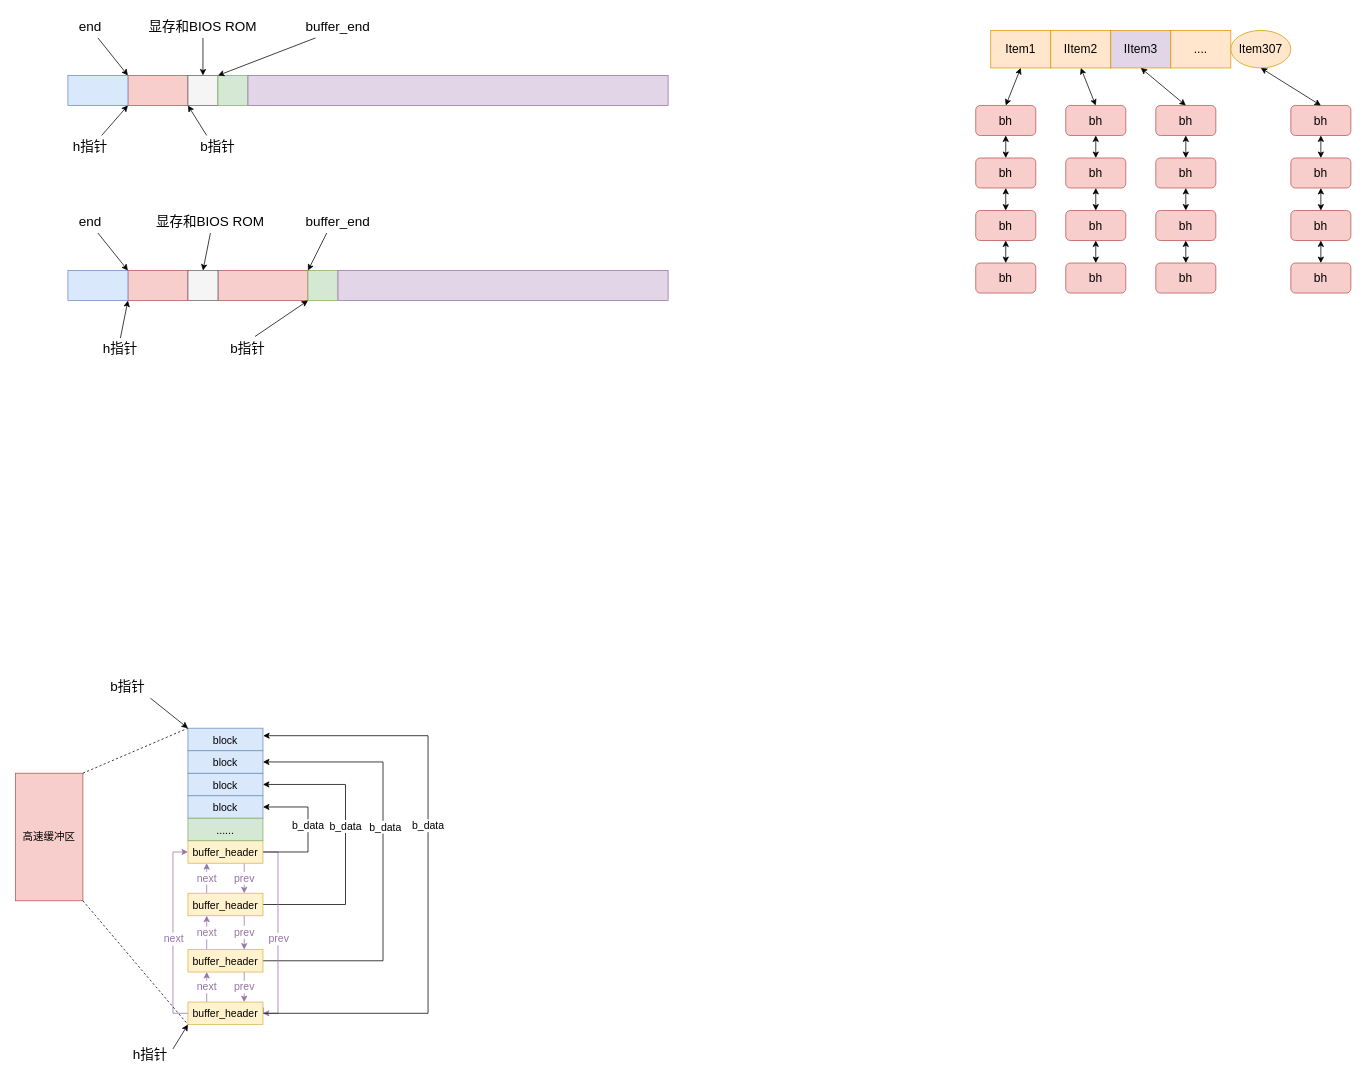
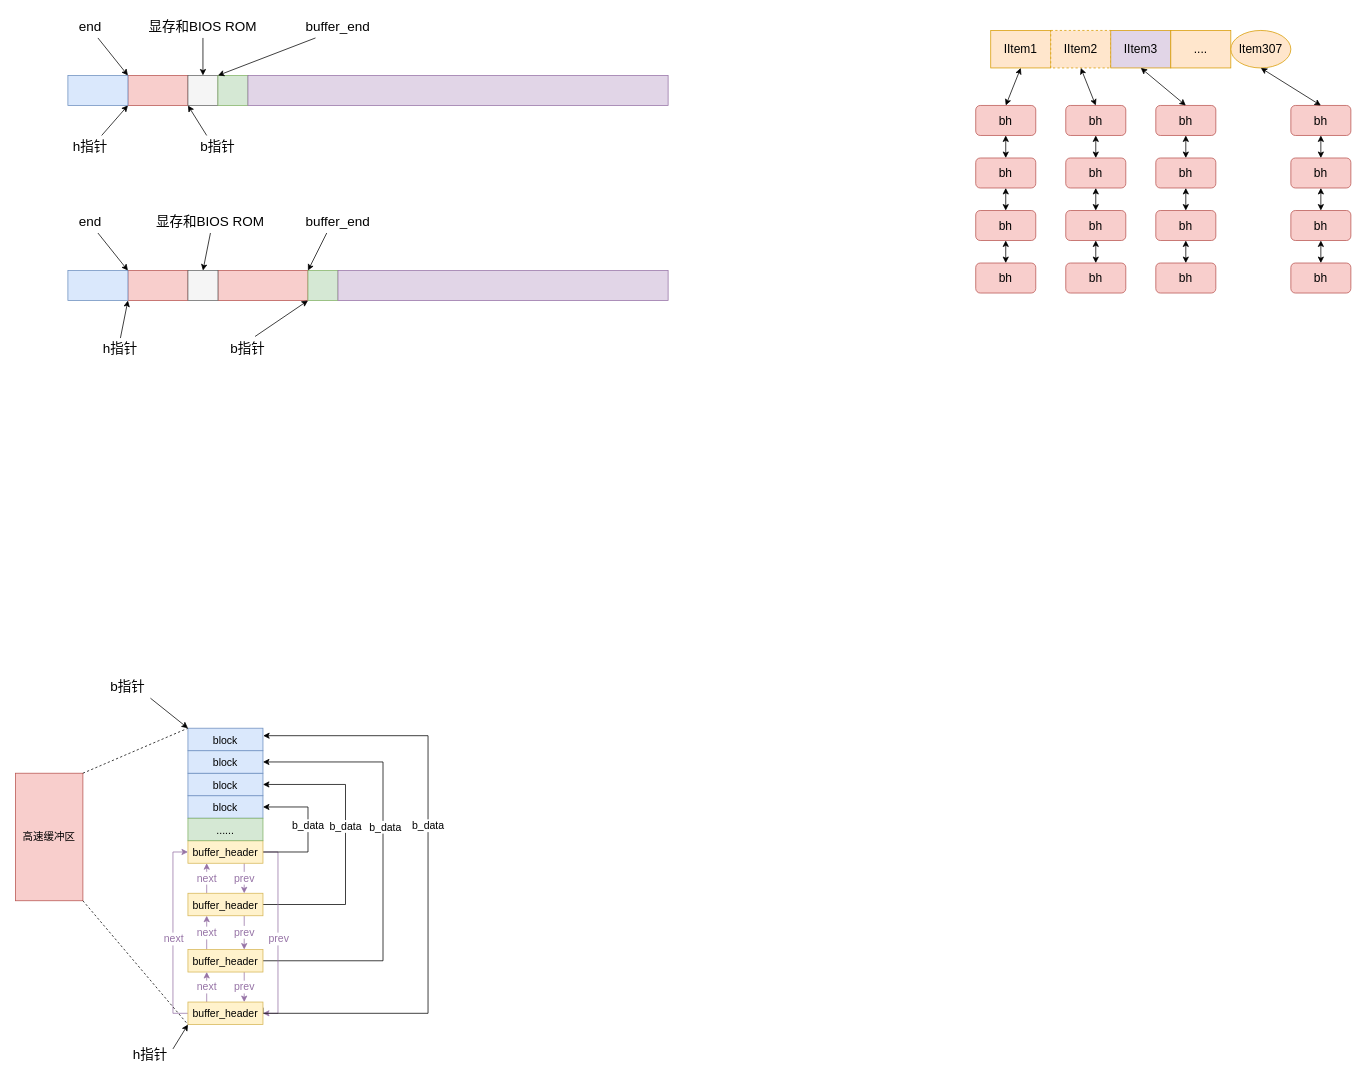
node "Item1": label "Item1" -> "IItem1"
node "IItem2": style solid -> dashed
